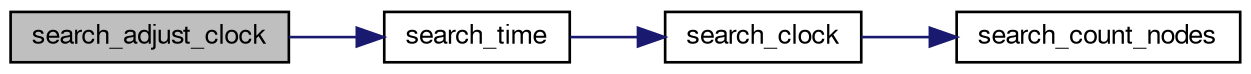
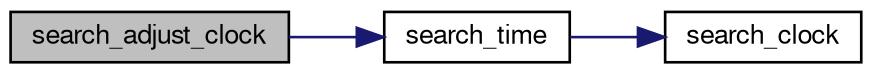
node "search_count_nodes": removed
